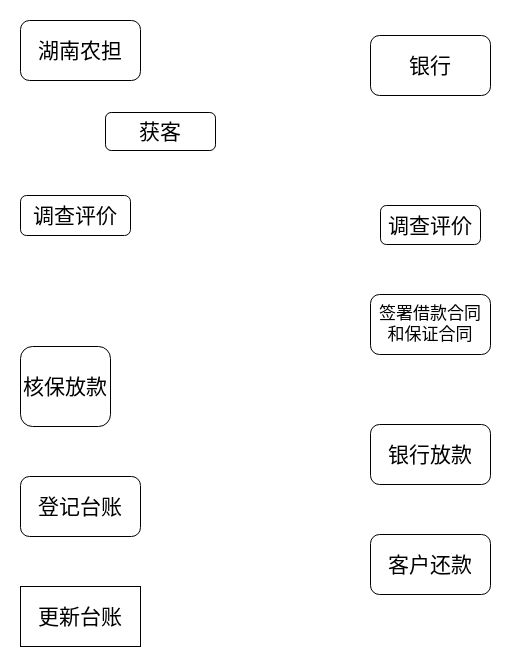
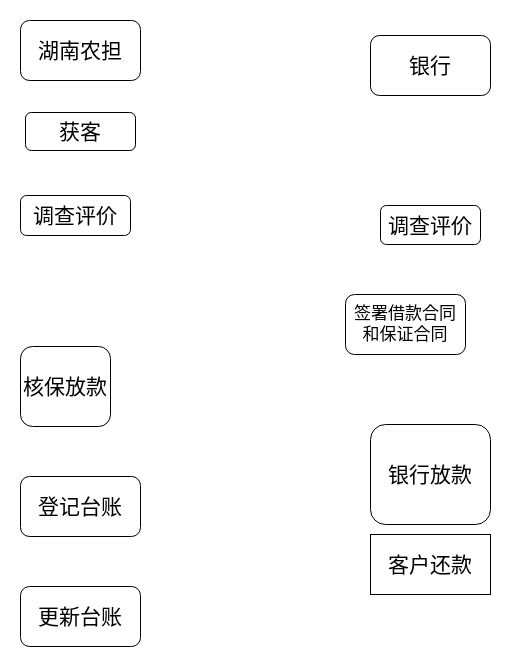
node "获客": moved (161, 132) -> (81, 132)
node "签署借款合同和保证合同": moved (431, 325) -> (406, 325)
node "银行放款": size 120x60 -> 120x100
node "客户还款": shape rounded rectangle -> rectangle
node "更新台账": shape rectangle -> rounded rectangle
